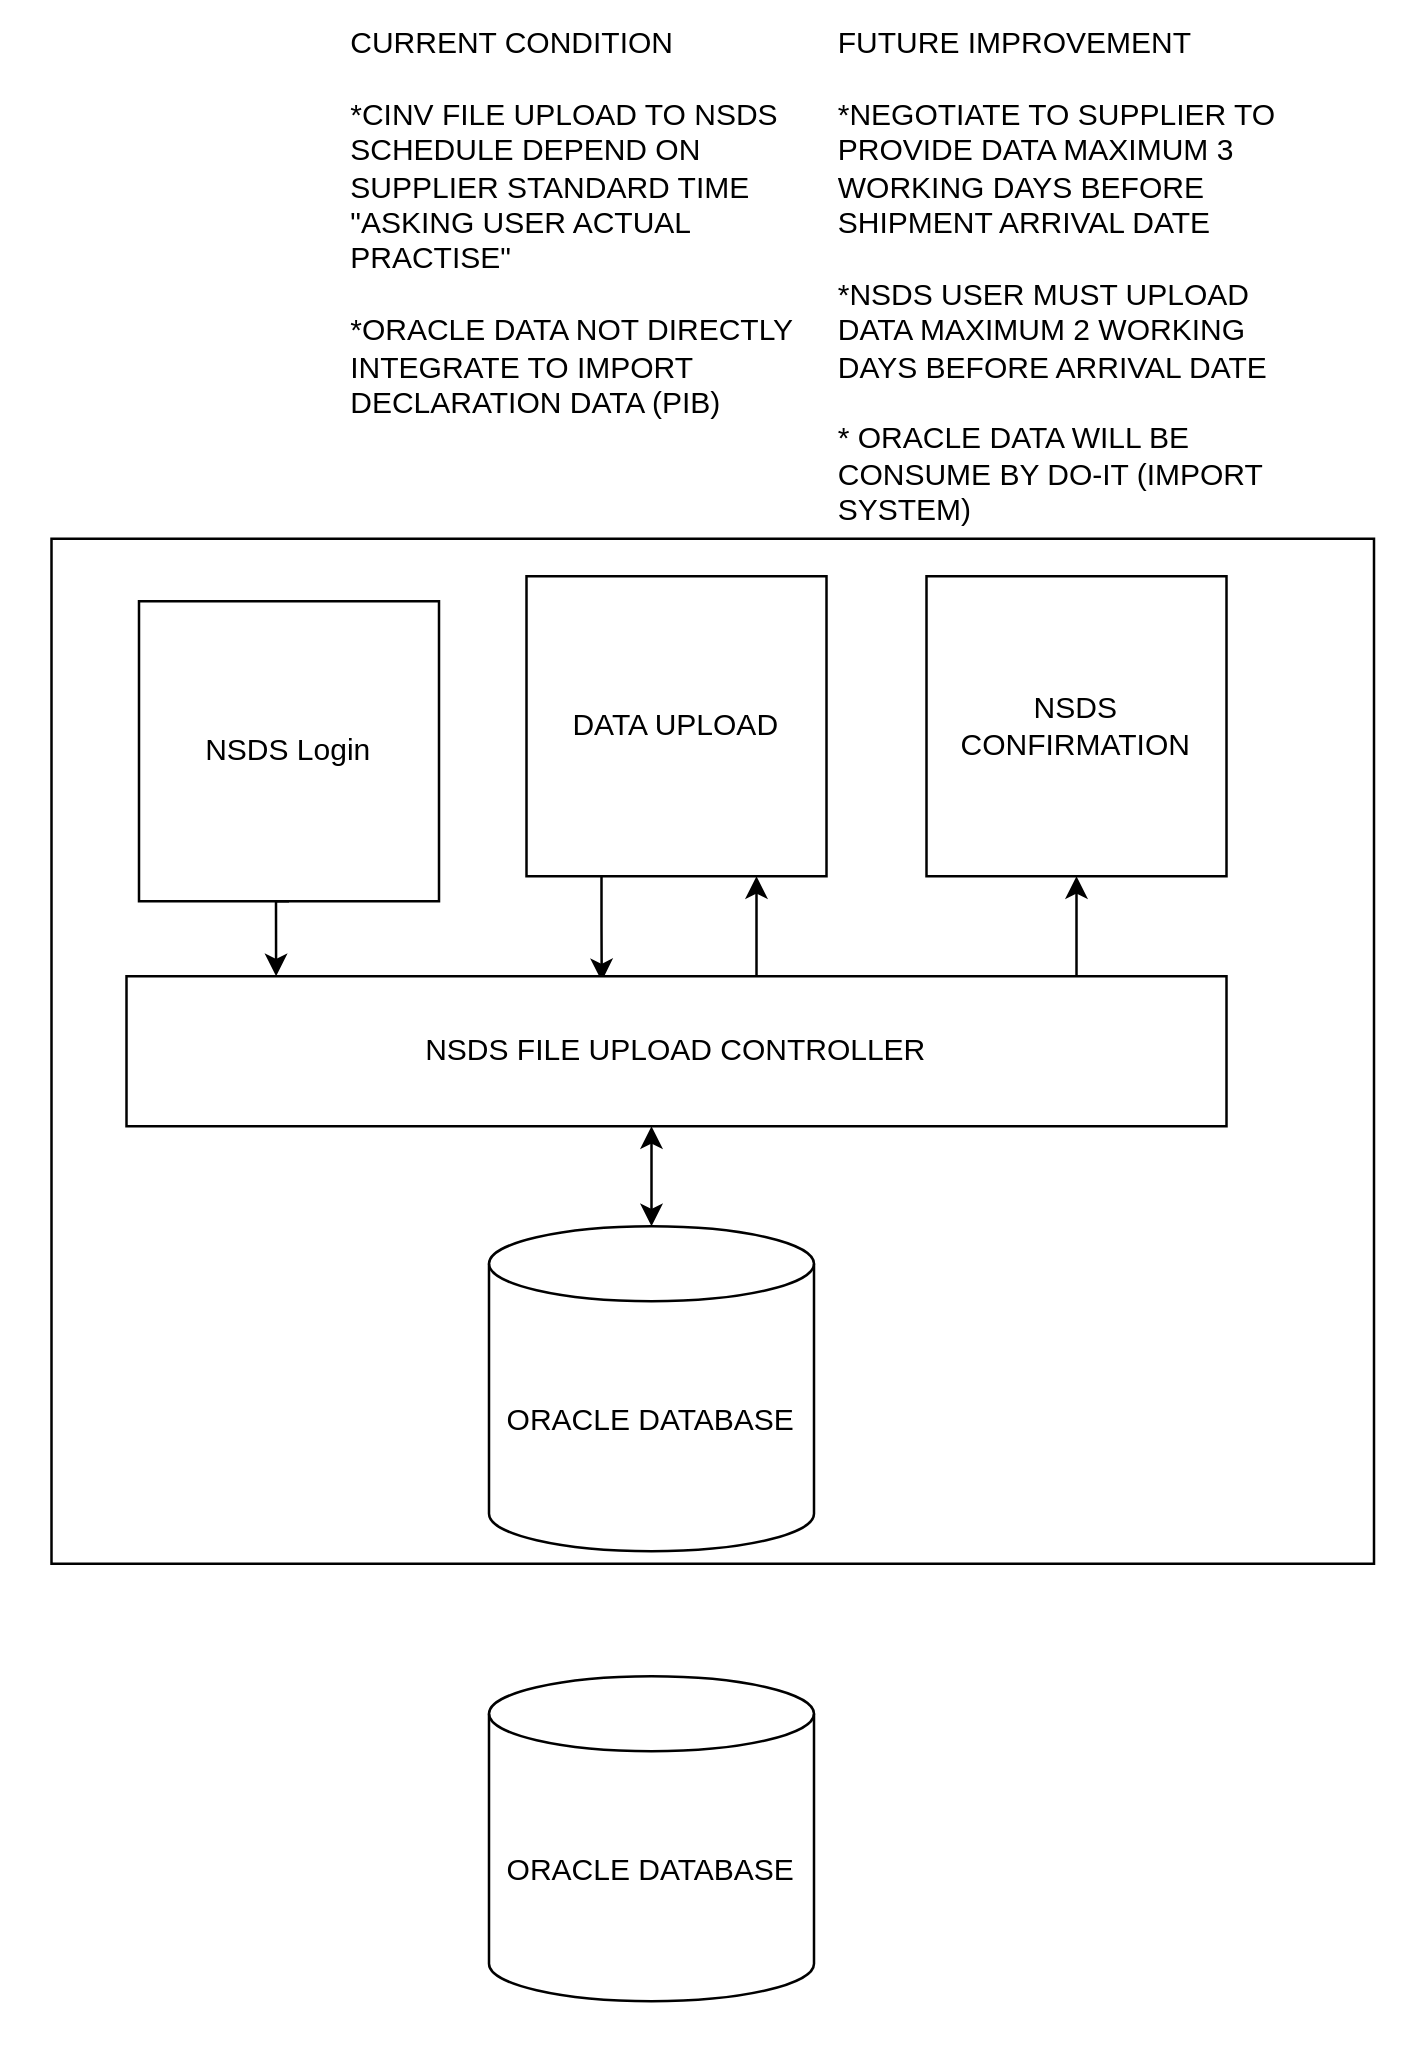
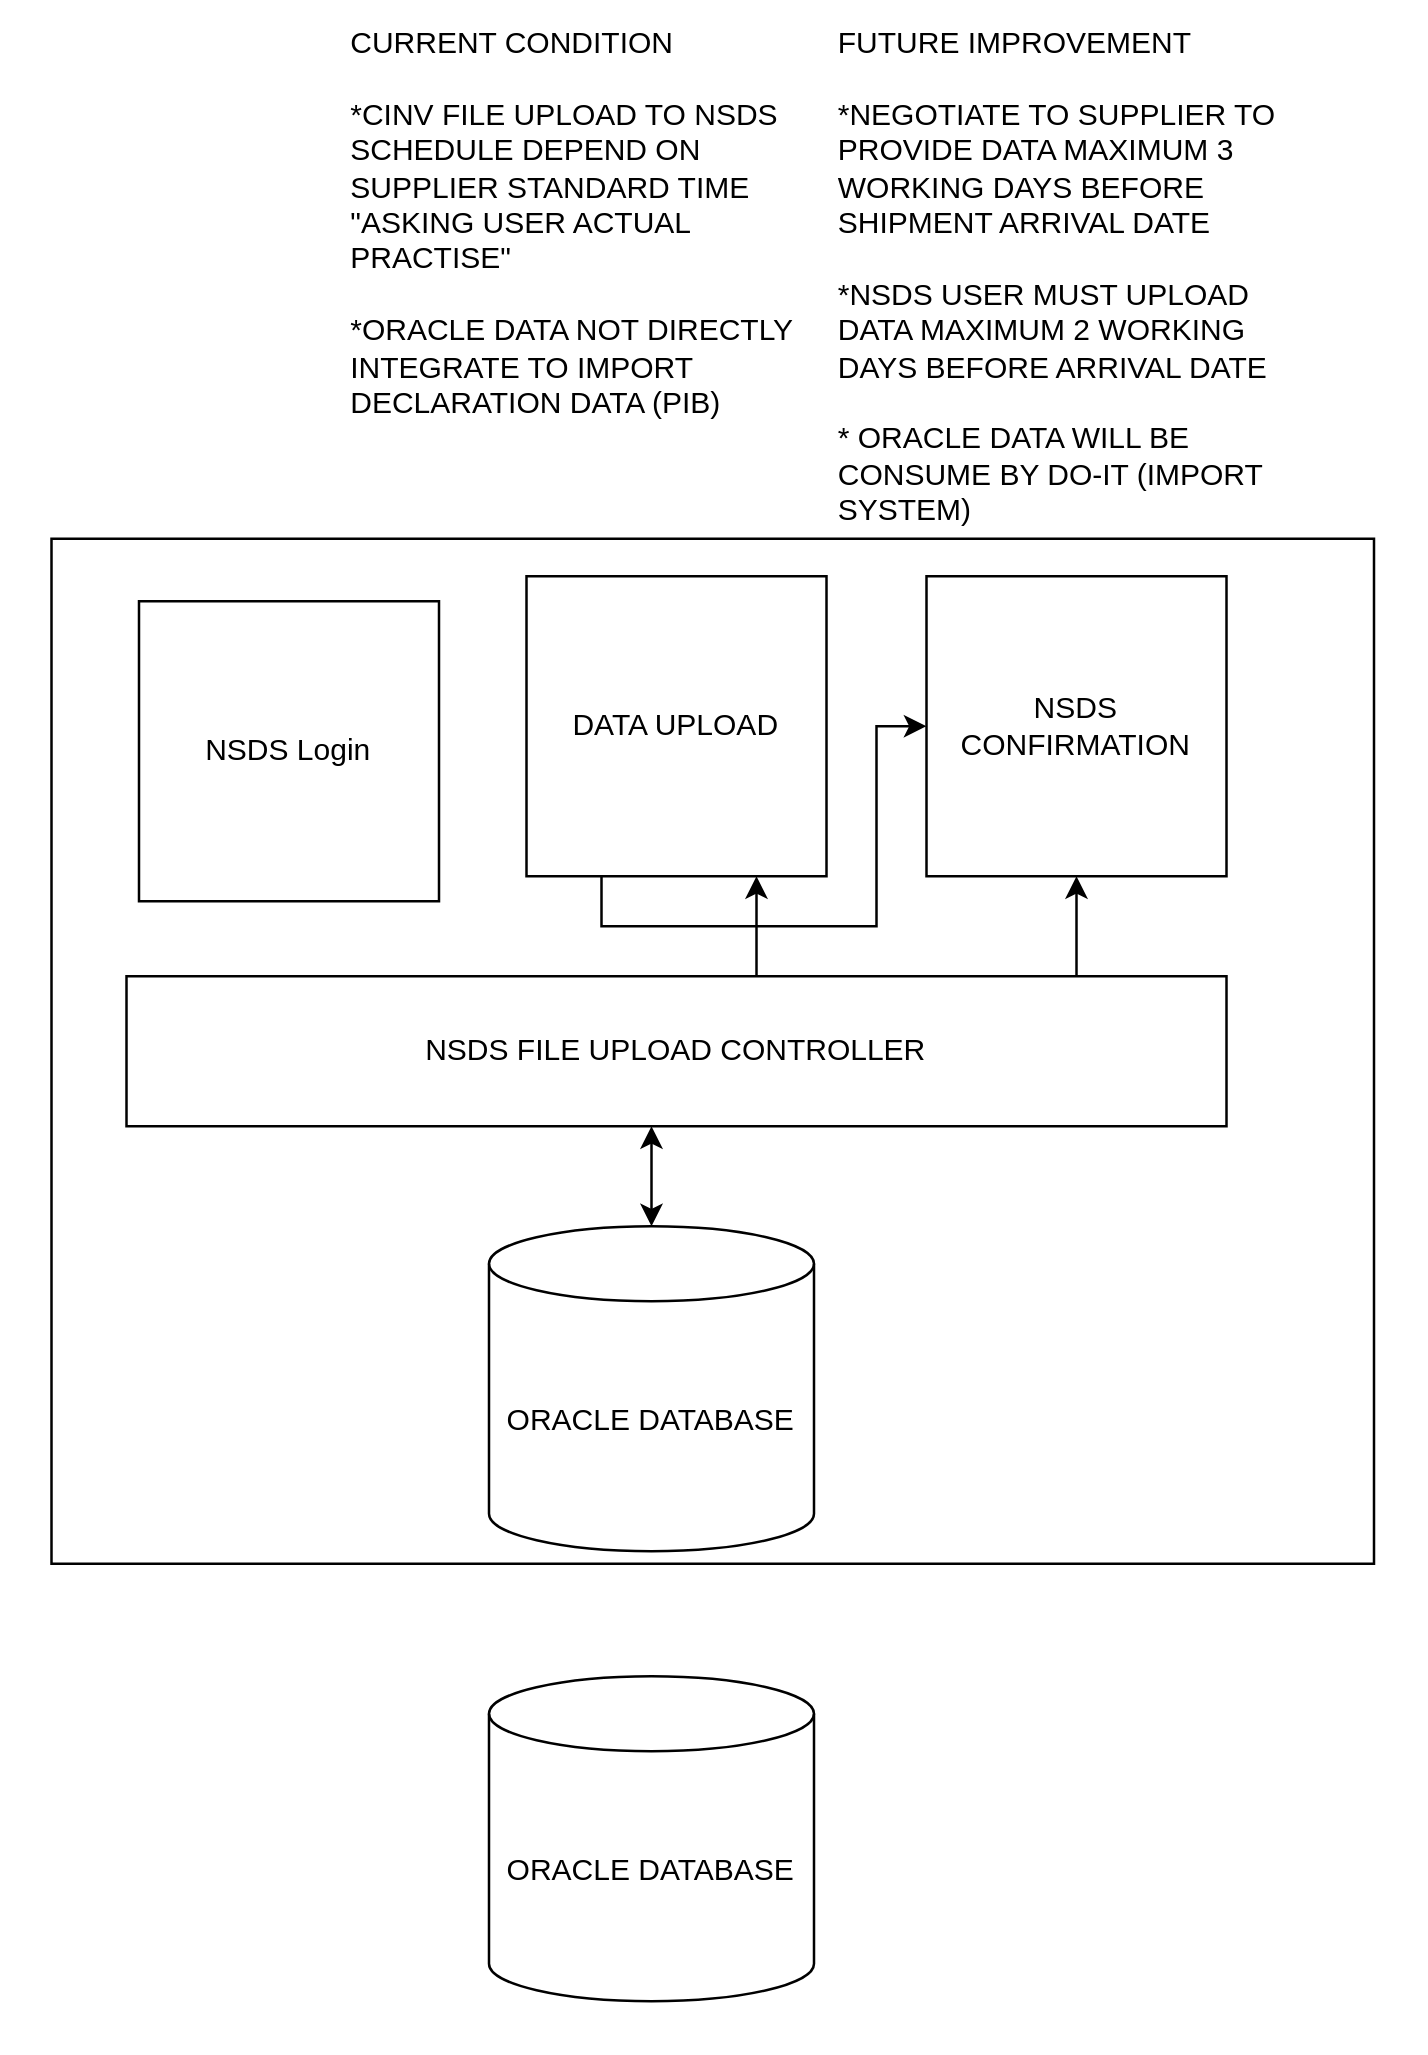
edge "NSDS Login" -> "NSDS FILE UPLOAD CONTROLLER": removed
edge "DATA UPLOAD" -> "NSDS FILE UPLOAD CONTROLLER": now "DATA UPLOAD" -> "NSDS CONFIRMATION"
